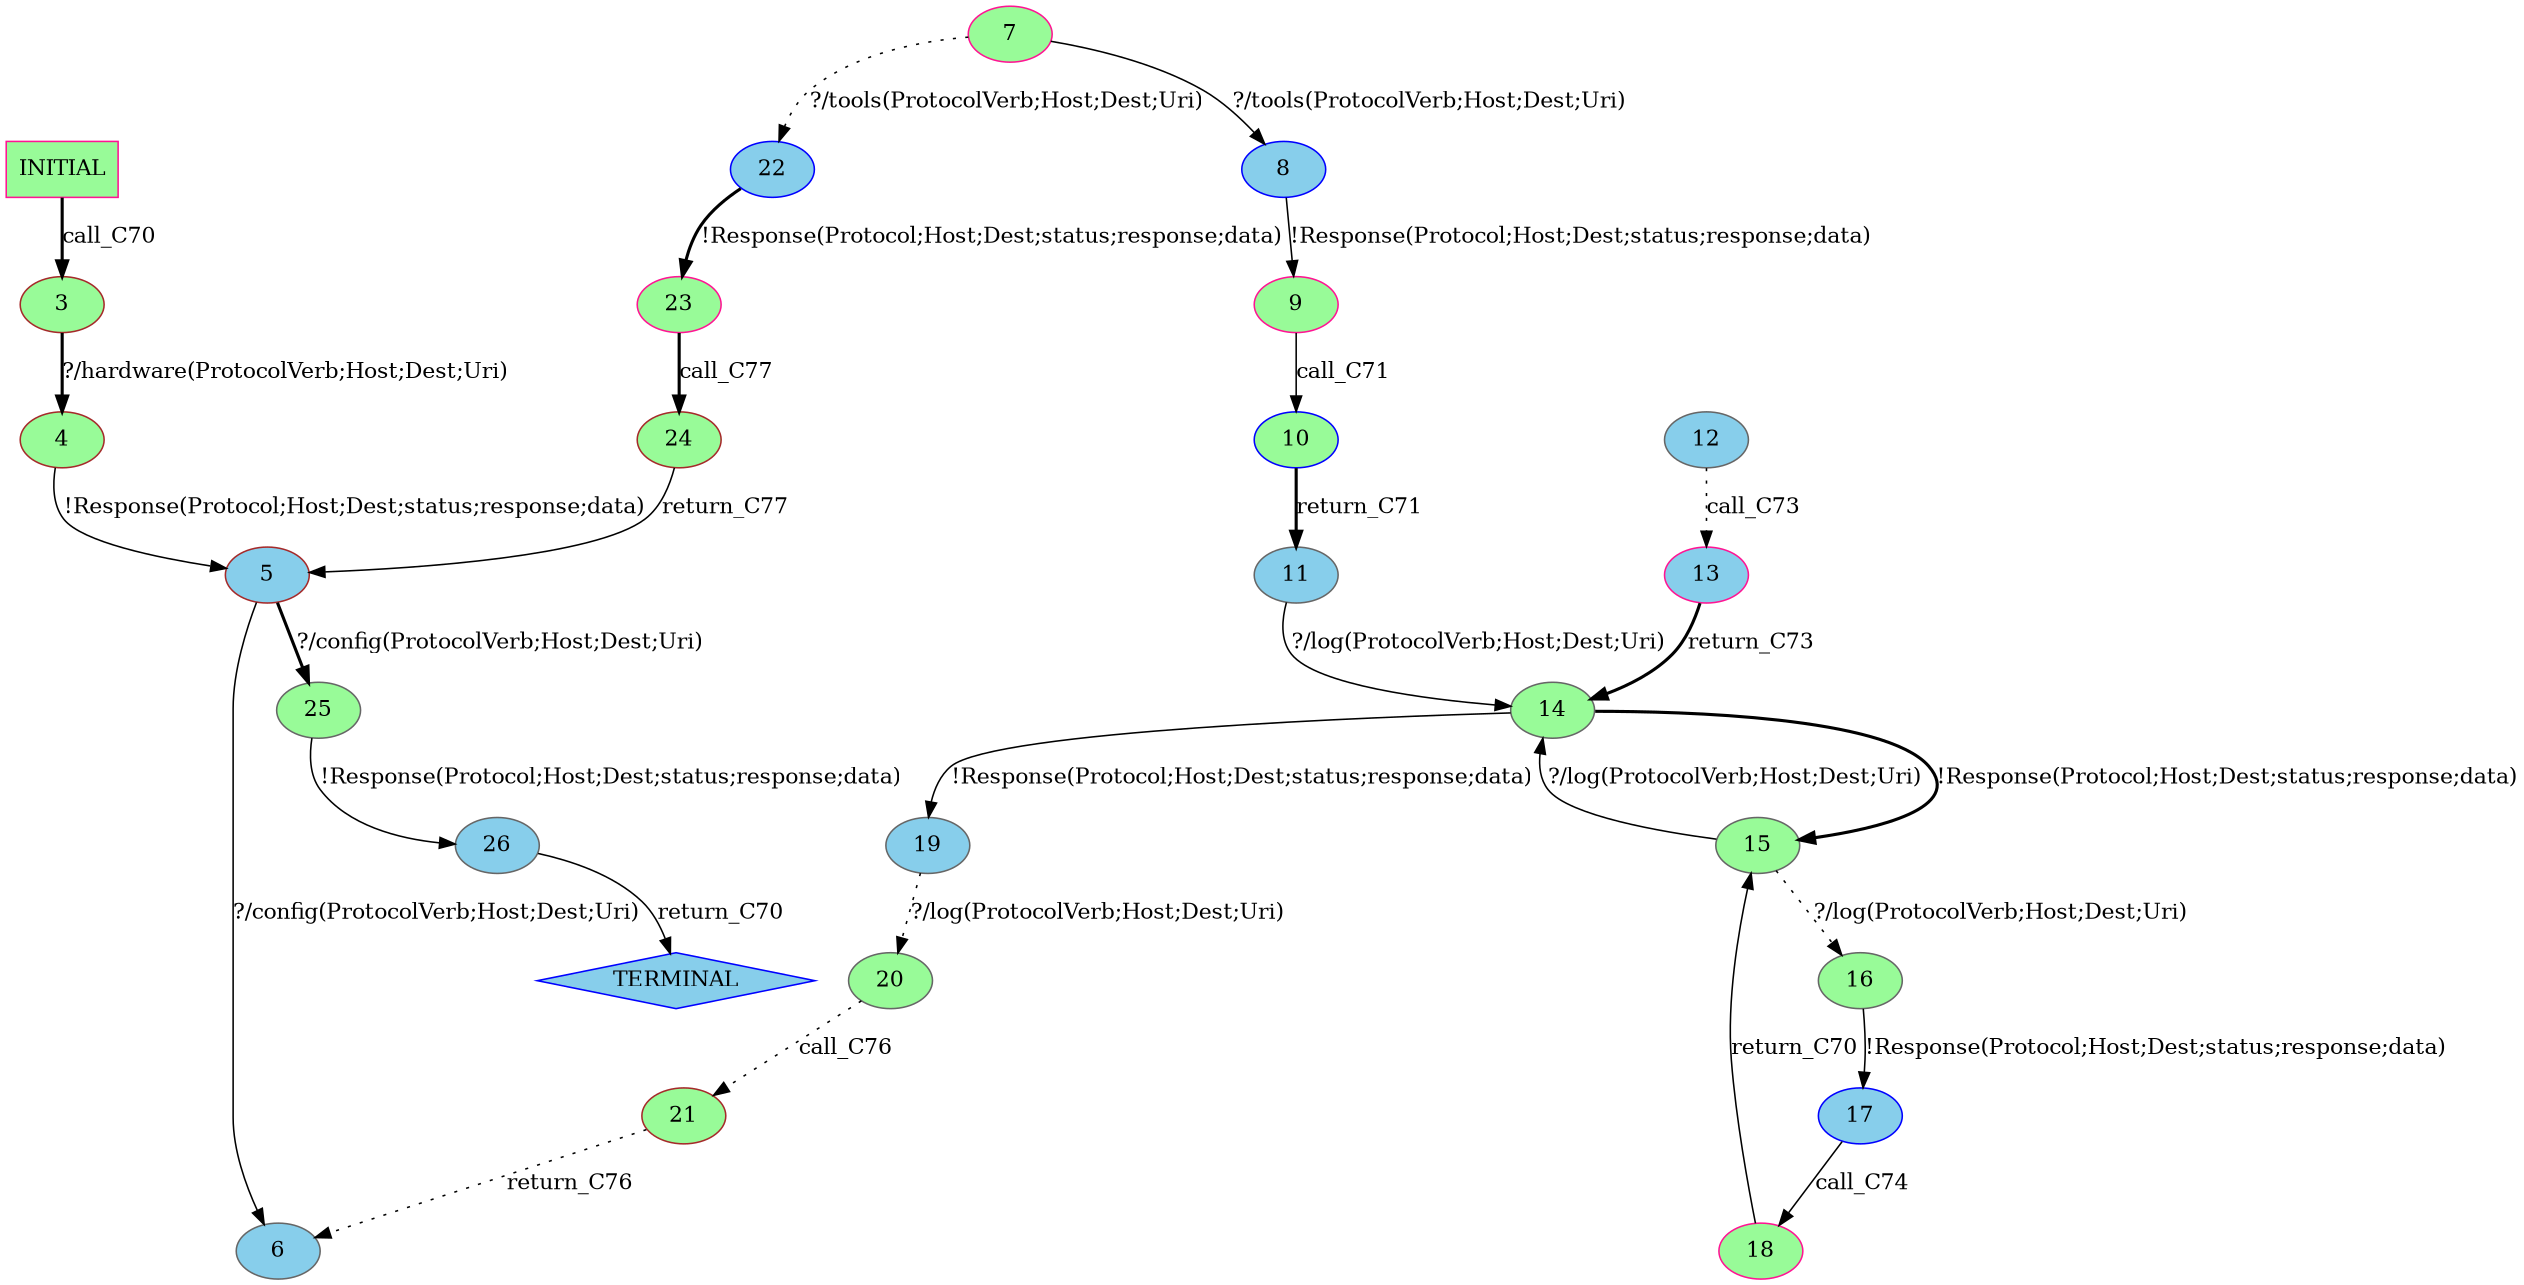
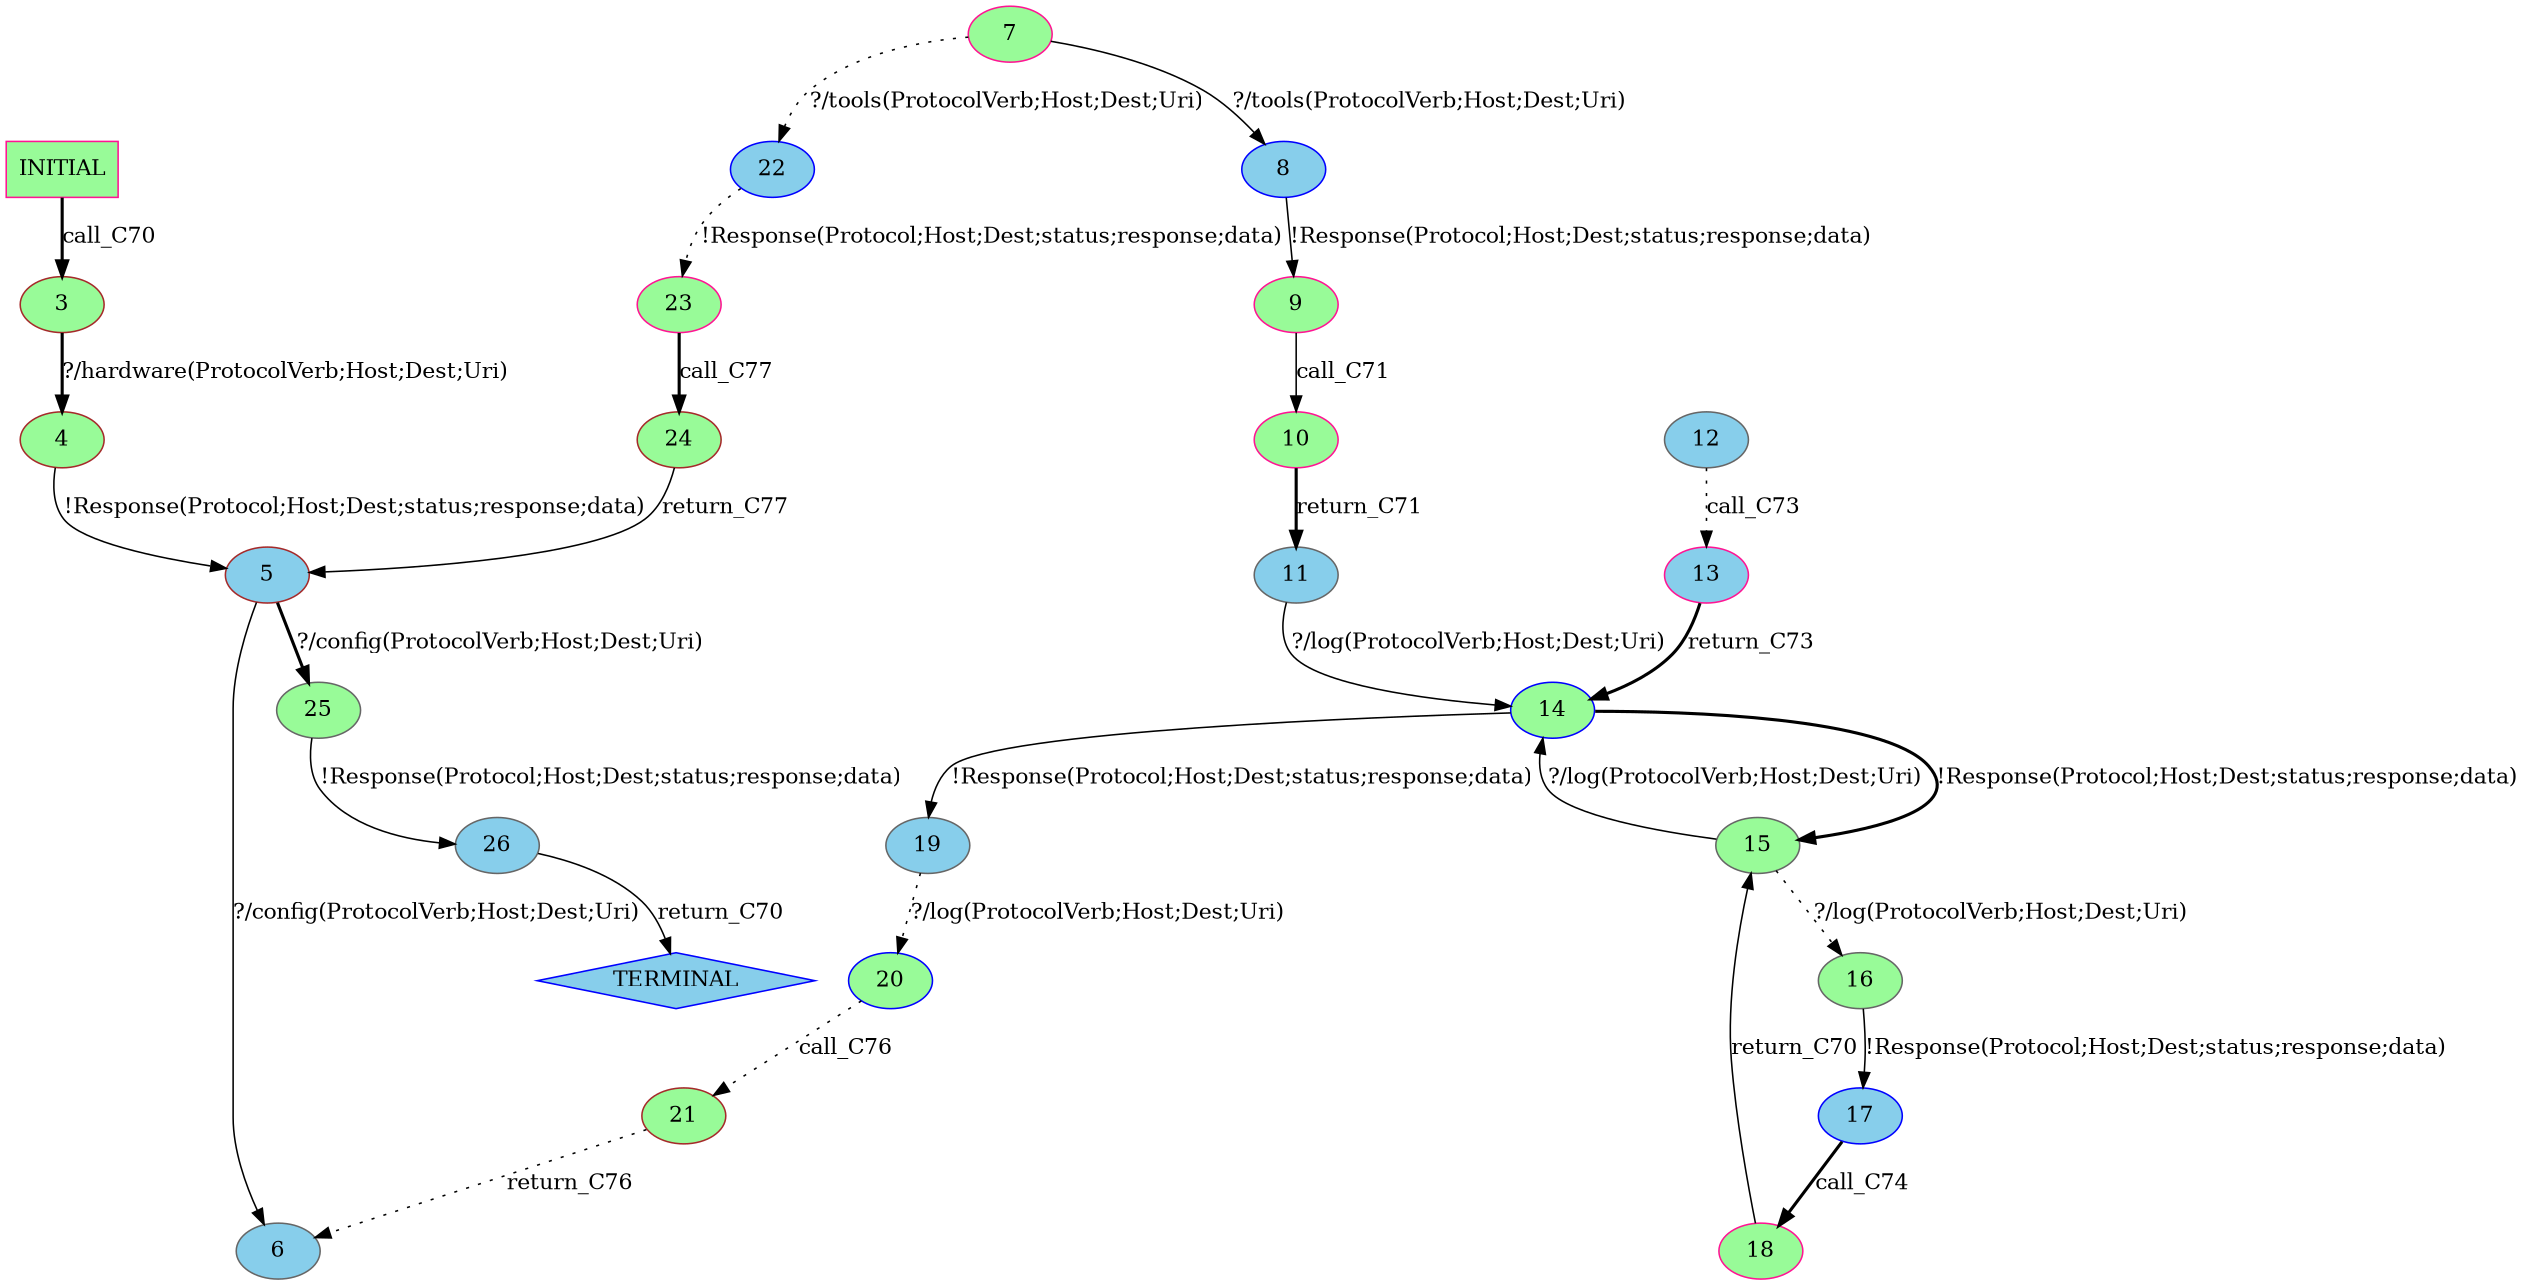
edge "22" -> "23": style bold -> dotted
node "10": color blue -> deeppink
node "14": color gray40 -> blue
node "20": color gray40 -> blue
edge "17" -> "18": style solid -> bold
